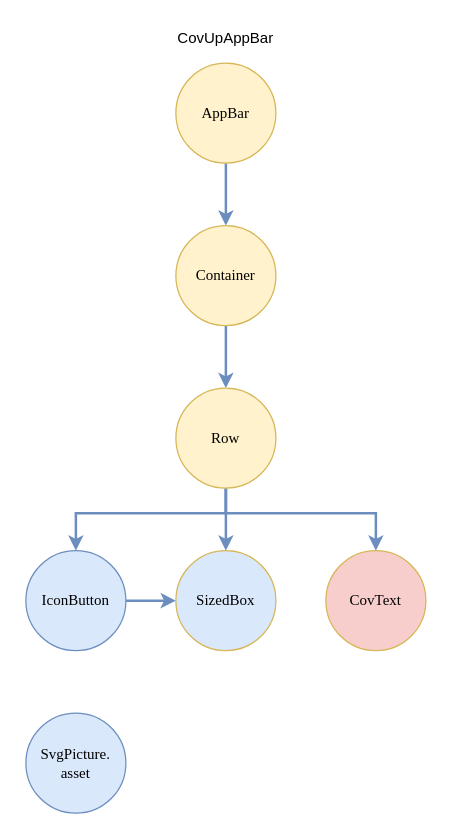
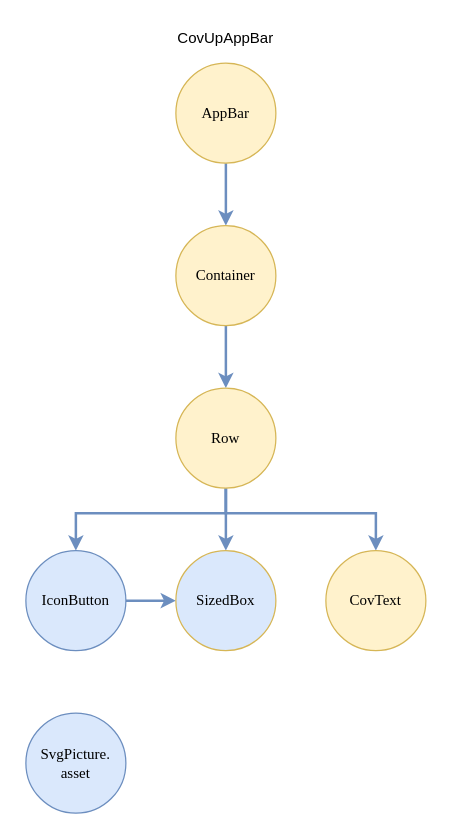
node "CovText": fillcolor #f8cecc -> #fff2cc
